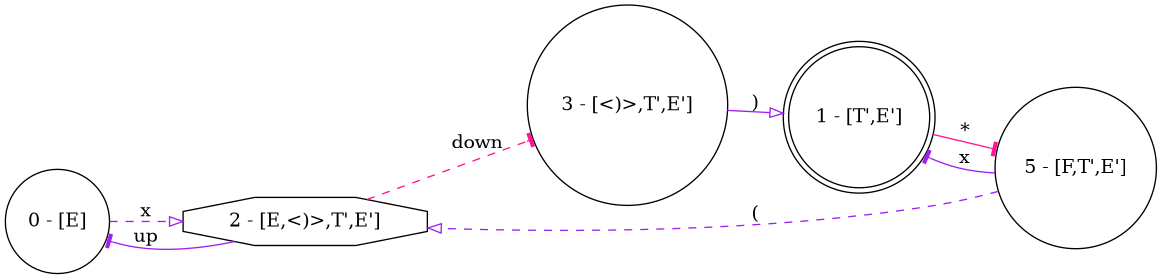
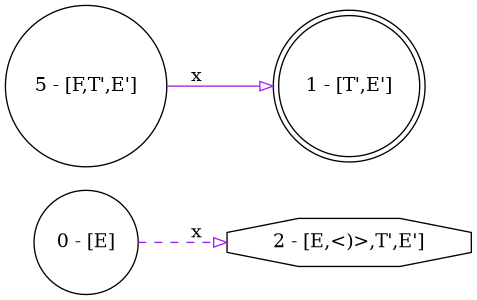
node "3 - [<)>,T',E']": removed
edge "1 - [T',E']" -> "5 - [F,T',E']": removed, label "*"
edge "5 - [F,T',E']" -> "1 - [T',E']": arrowhead tee -> onormal
edge "5 - [F,T',E']" -> "2 - [E,<)>,T',E']": removed, label "("
edge "2 - [E,<)>,T',E']" -> "0 - [E]": removed, label "up"
